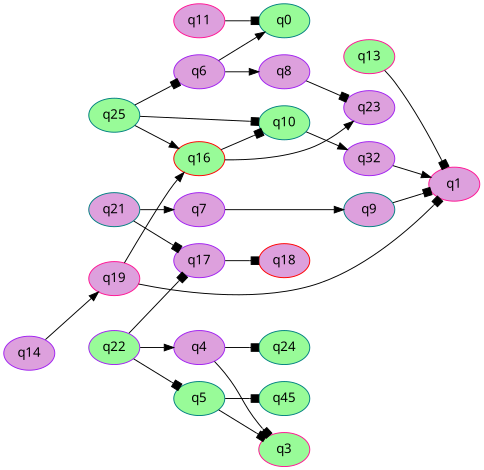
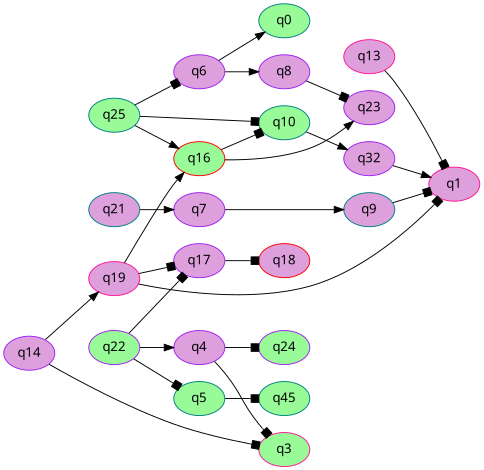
node "q11": removed
node "q13": fillcolor palegreen -> plum
edge "q21" -> "q17": now "q19" -> "q17"
node "q24": color teal -> purple
edge "q5" -> "q3": now "q14" -> "q3"
